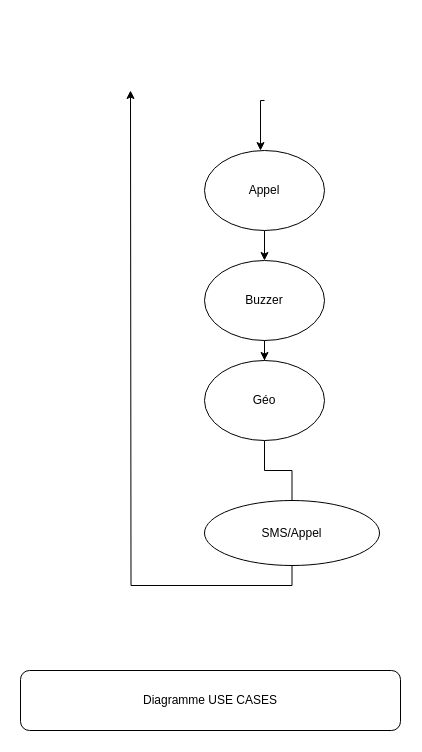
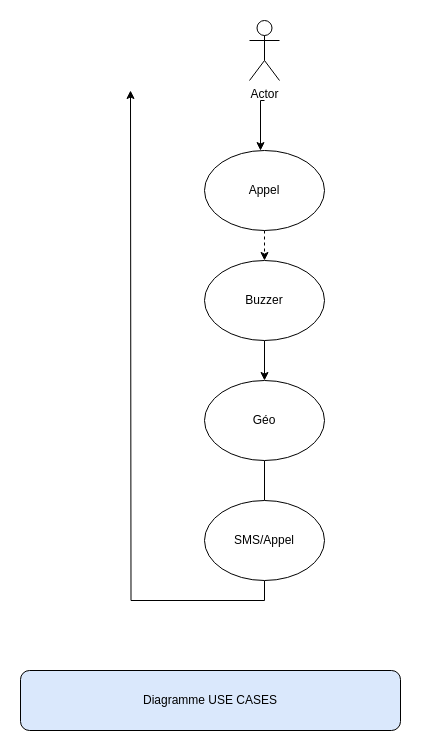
node "Actor": added
edge "Appel" -> "Buzzer": style solid -> dashed
node "Géo": moved (265, 401) -> (265, 421)
node "SMS/Appel": size 175x65 -> 120x80
node "Diagramme USE CASES": fillcolor #ffffff -> #dae8fc
